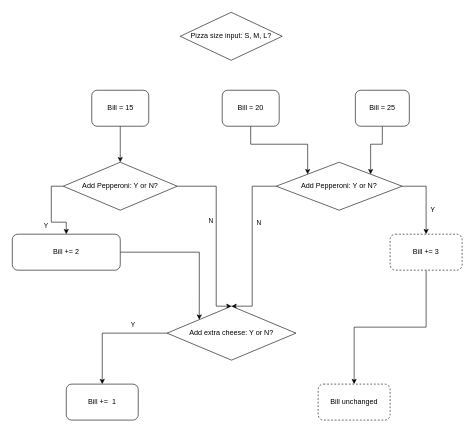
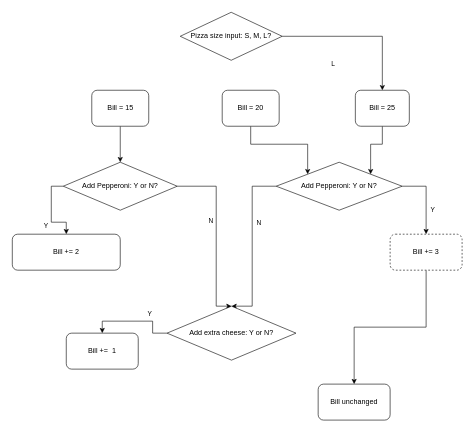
edge "Pizza size input: S, M, L?" -> "Bill = 25": added, label "L"
edge "Bill += 2" -> "Add extra cheese: Y or N?": removed
node "Bill += 1": moved (102, 402) -> (102, 351)
node "Bill unchanged": style dashed -> solid
